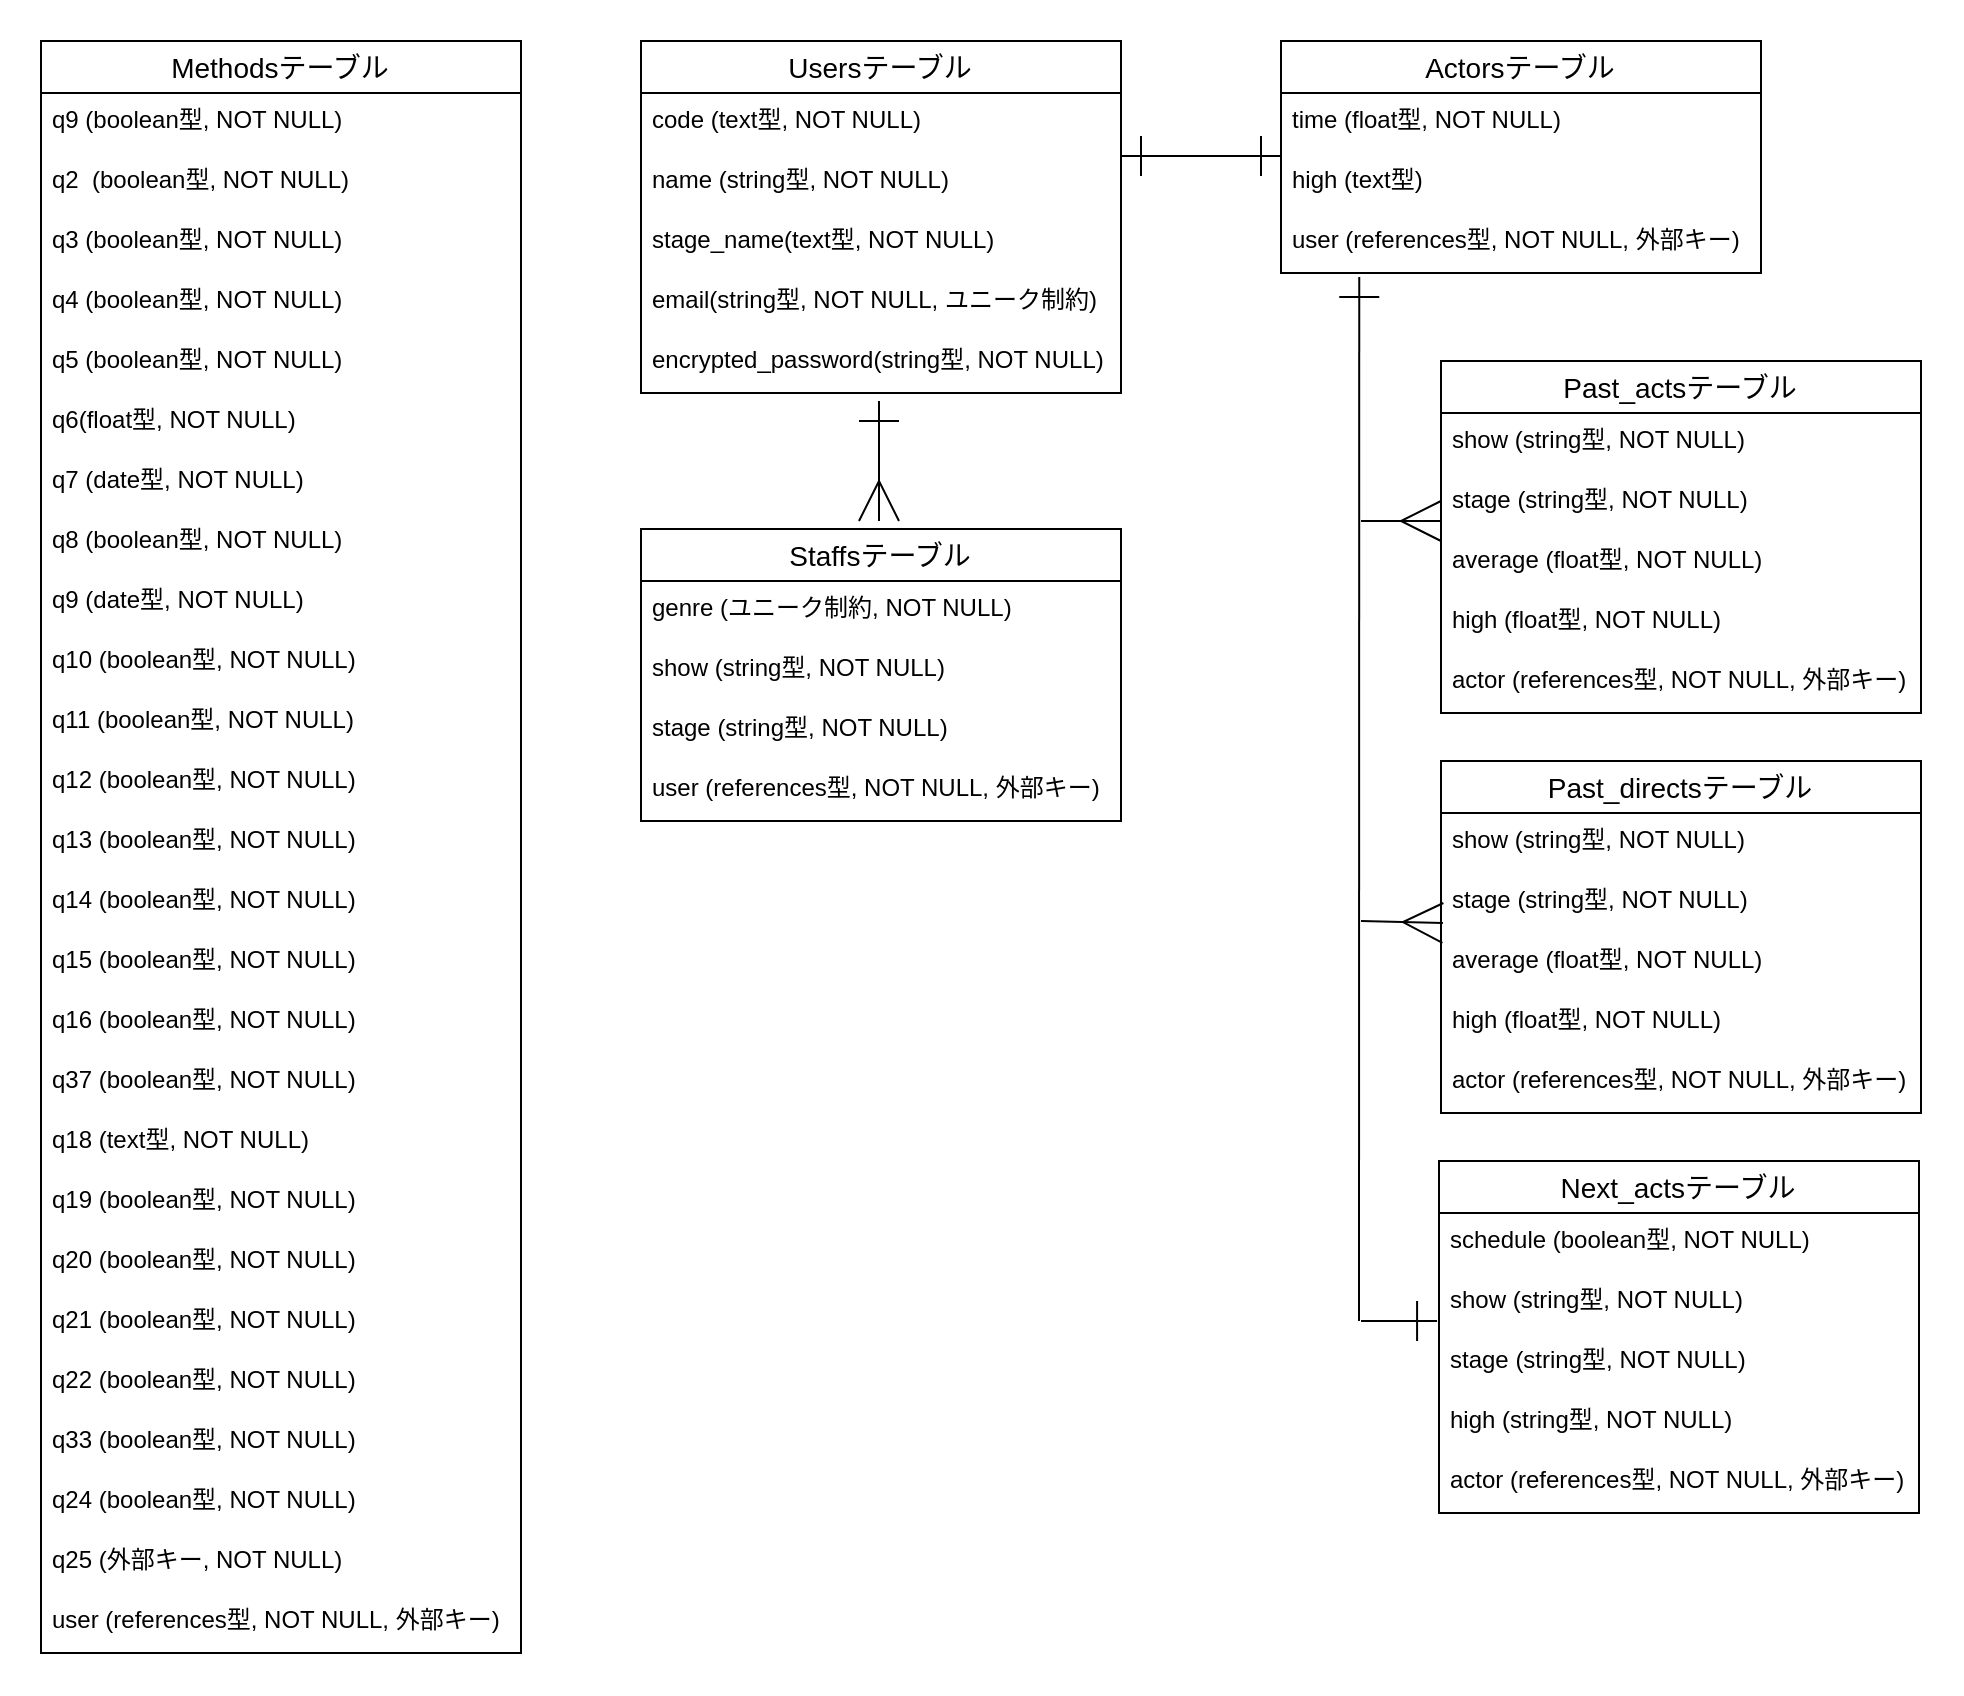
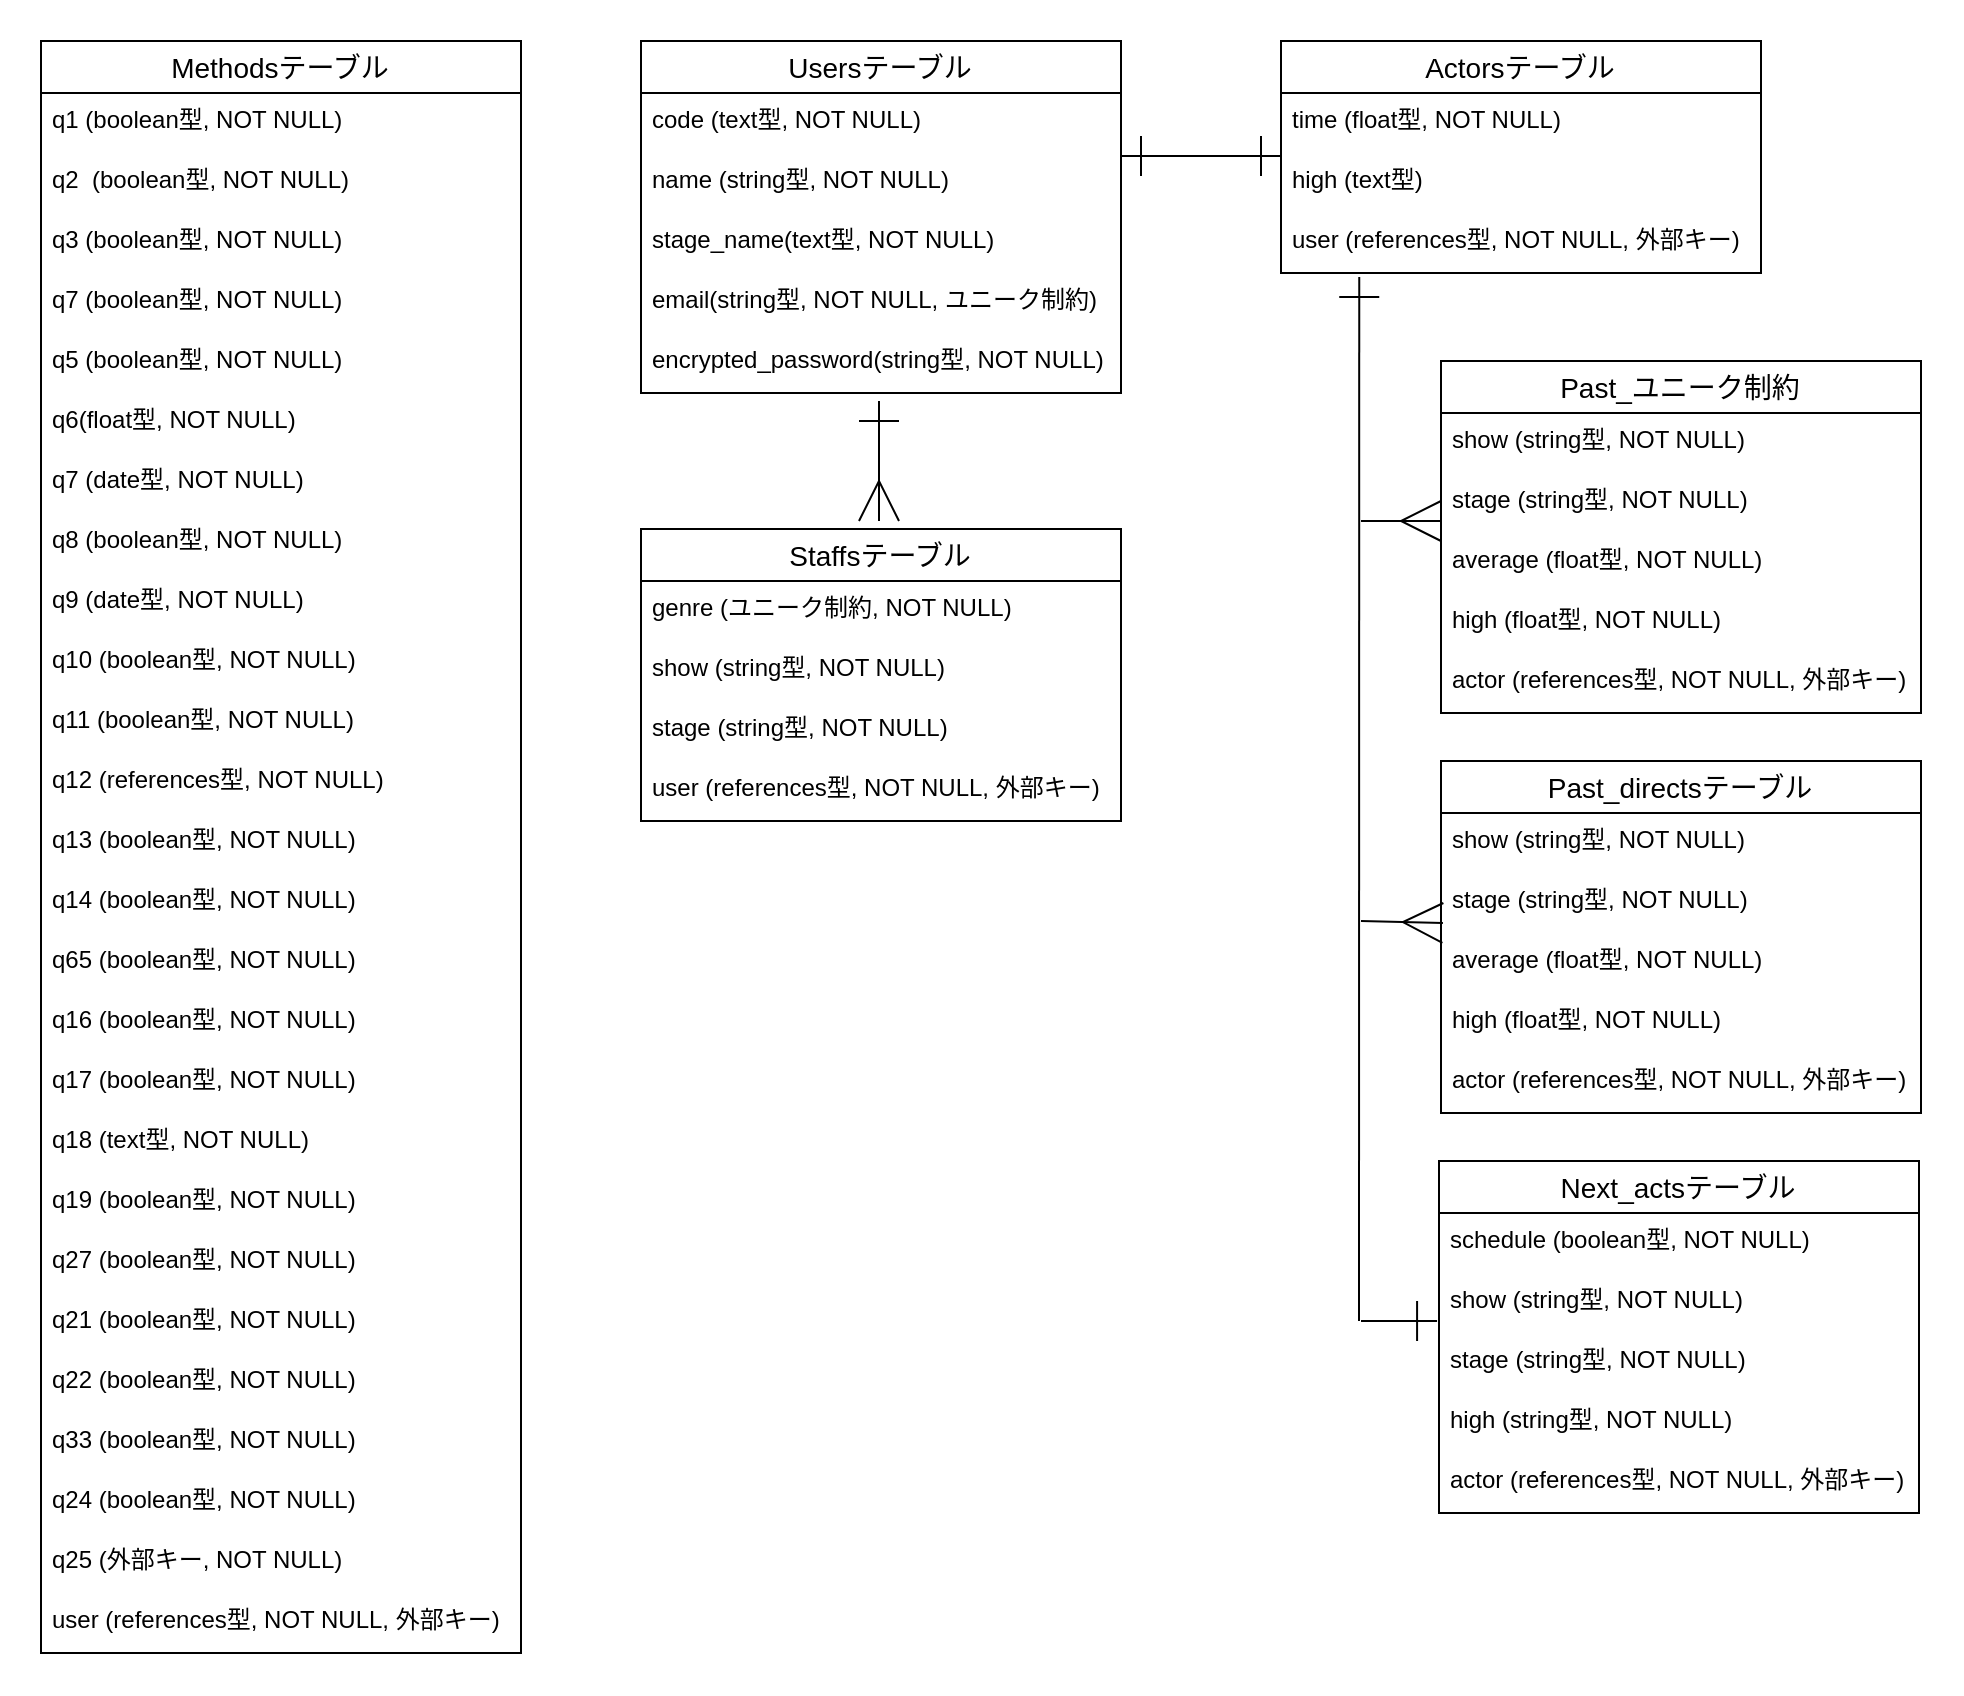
node "q9 (boolean型, NOT NULL)": label "q9 (boolean型, NOT NULL)" -> "q1 (boolean型, NOT NULL)"
node "q4 (boolean型, NOT NULL)": label "q4 (boolean型, NOT NULL)" -> "q7 (boolean型, NOT NULL)"
node "Past_actsテーブル": label "Past_actsテーブル" -> "Past_ユニーク制約"
node "q12 (boolean型, NOT NULL)": label "q12 (boolean型, NOT NULL)" -> "q12 (references型, NOT NULL)"
node "q15 (boolean型, NOT NULL)": label "q15 (boolean型, NOT NULL)" -> "q65 (boolean型, NOT NULL)"
node "q37 (boolean型, NOT NULL)": label "q37 (boolean型, NOT NULL)" -> "q17 (boolean型, NOT NULL)"
node "q20 (boolean型, NOT NULL)": label "q20 (boolean型, NOT NULL)" -> "q27 (boolean型, NOT NULL)"
